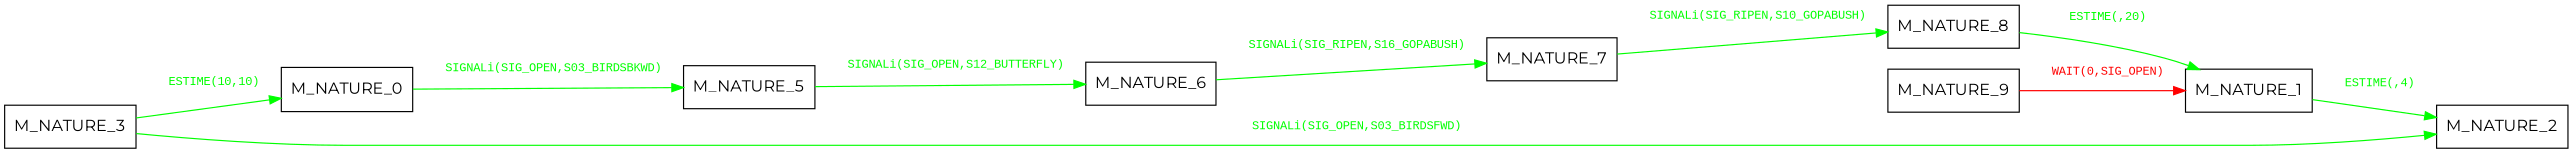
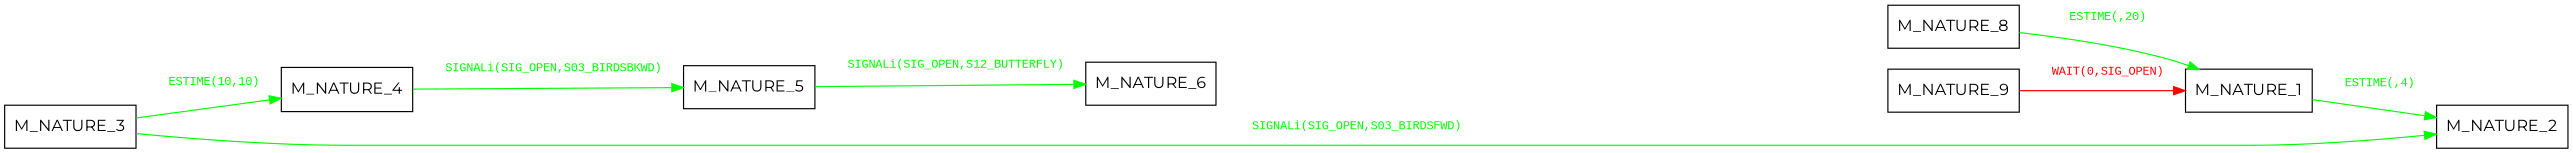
node "M_NATURE_7": removed
node "M_NATURE_0": label "M_NATURE_0" -> "M_NATURE_4"
